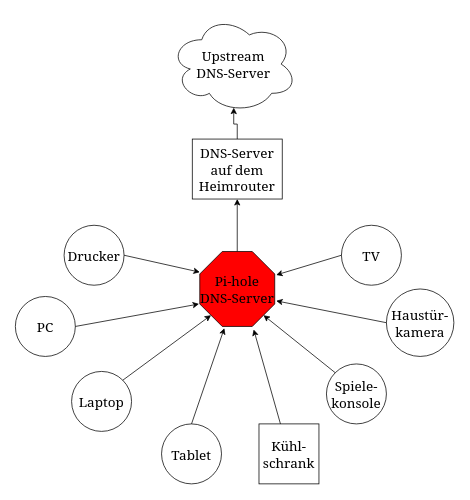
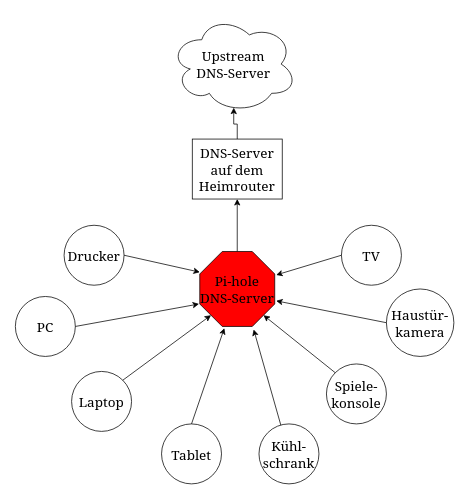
node "Kühl- schrank": shape rectangle -> ellipse
